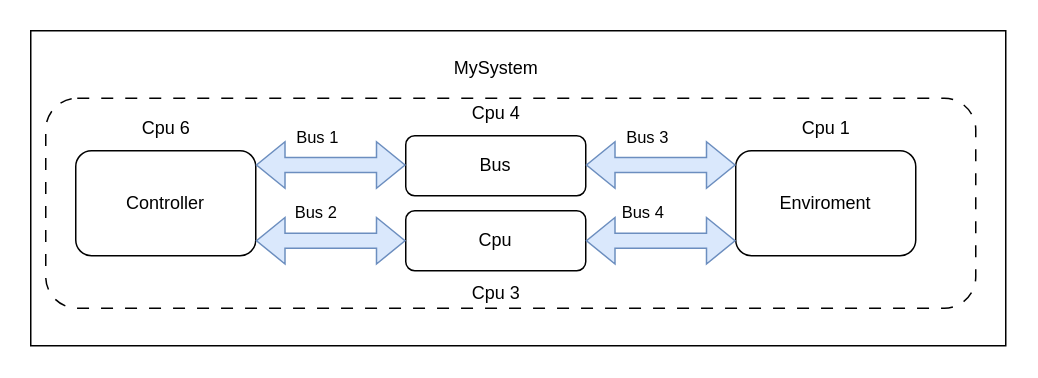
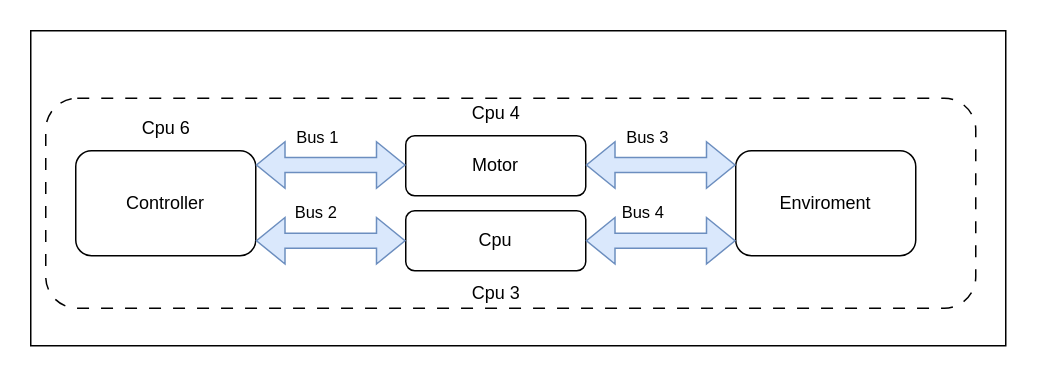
node "MySystem": removed
node "Cpu 1": removed
node "Bus": label "Bus" -> "Motor"
